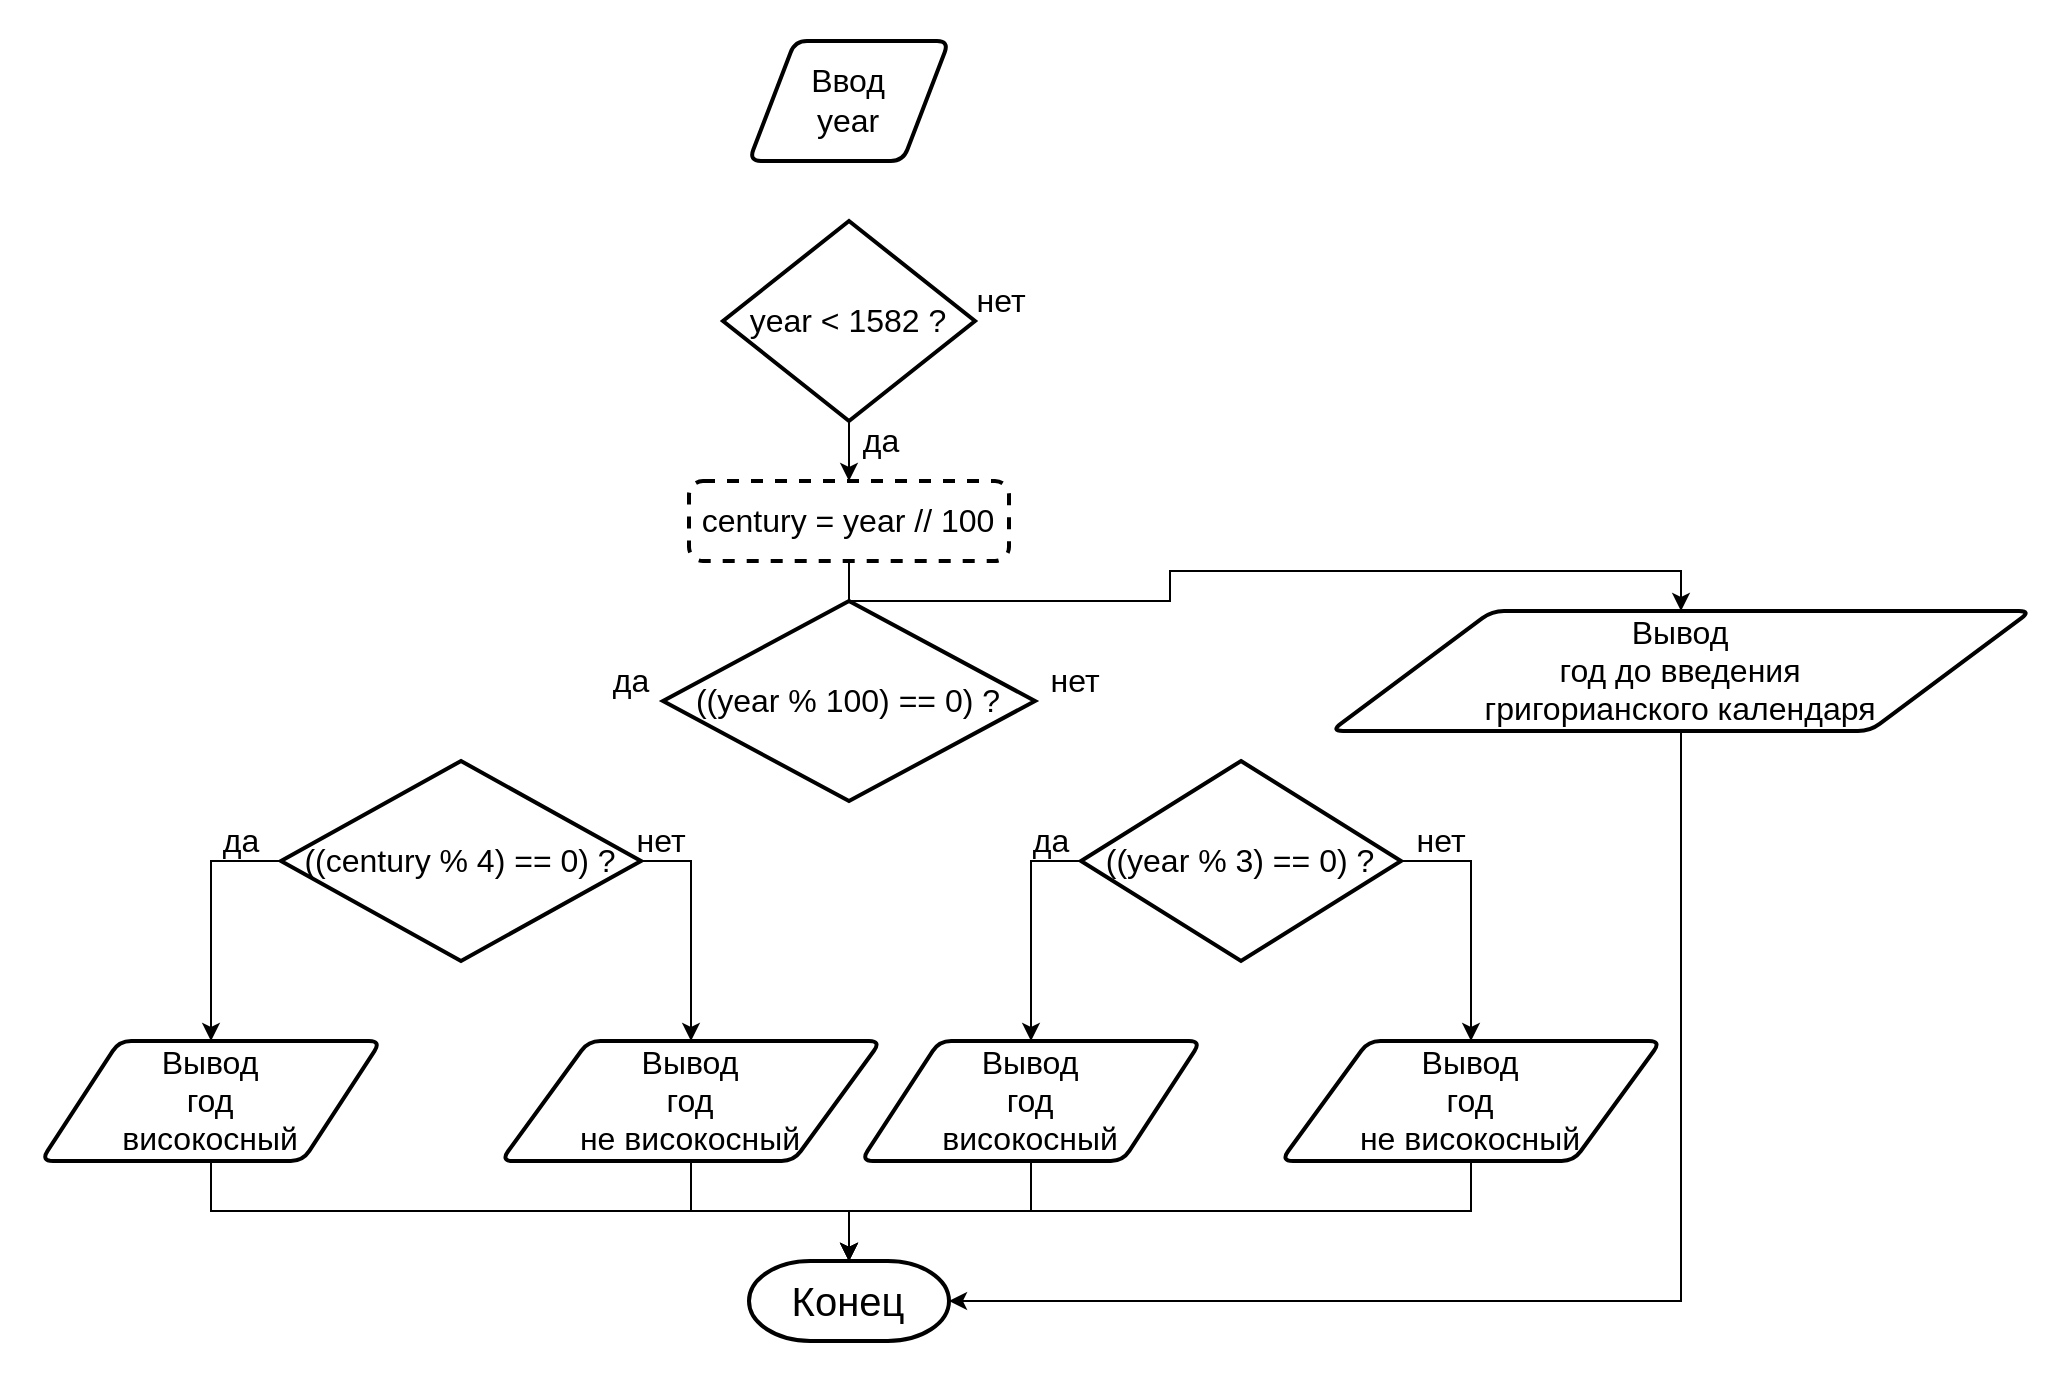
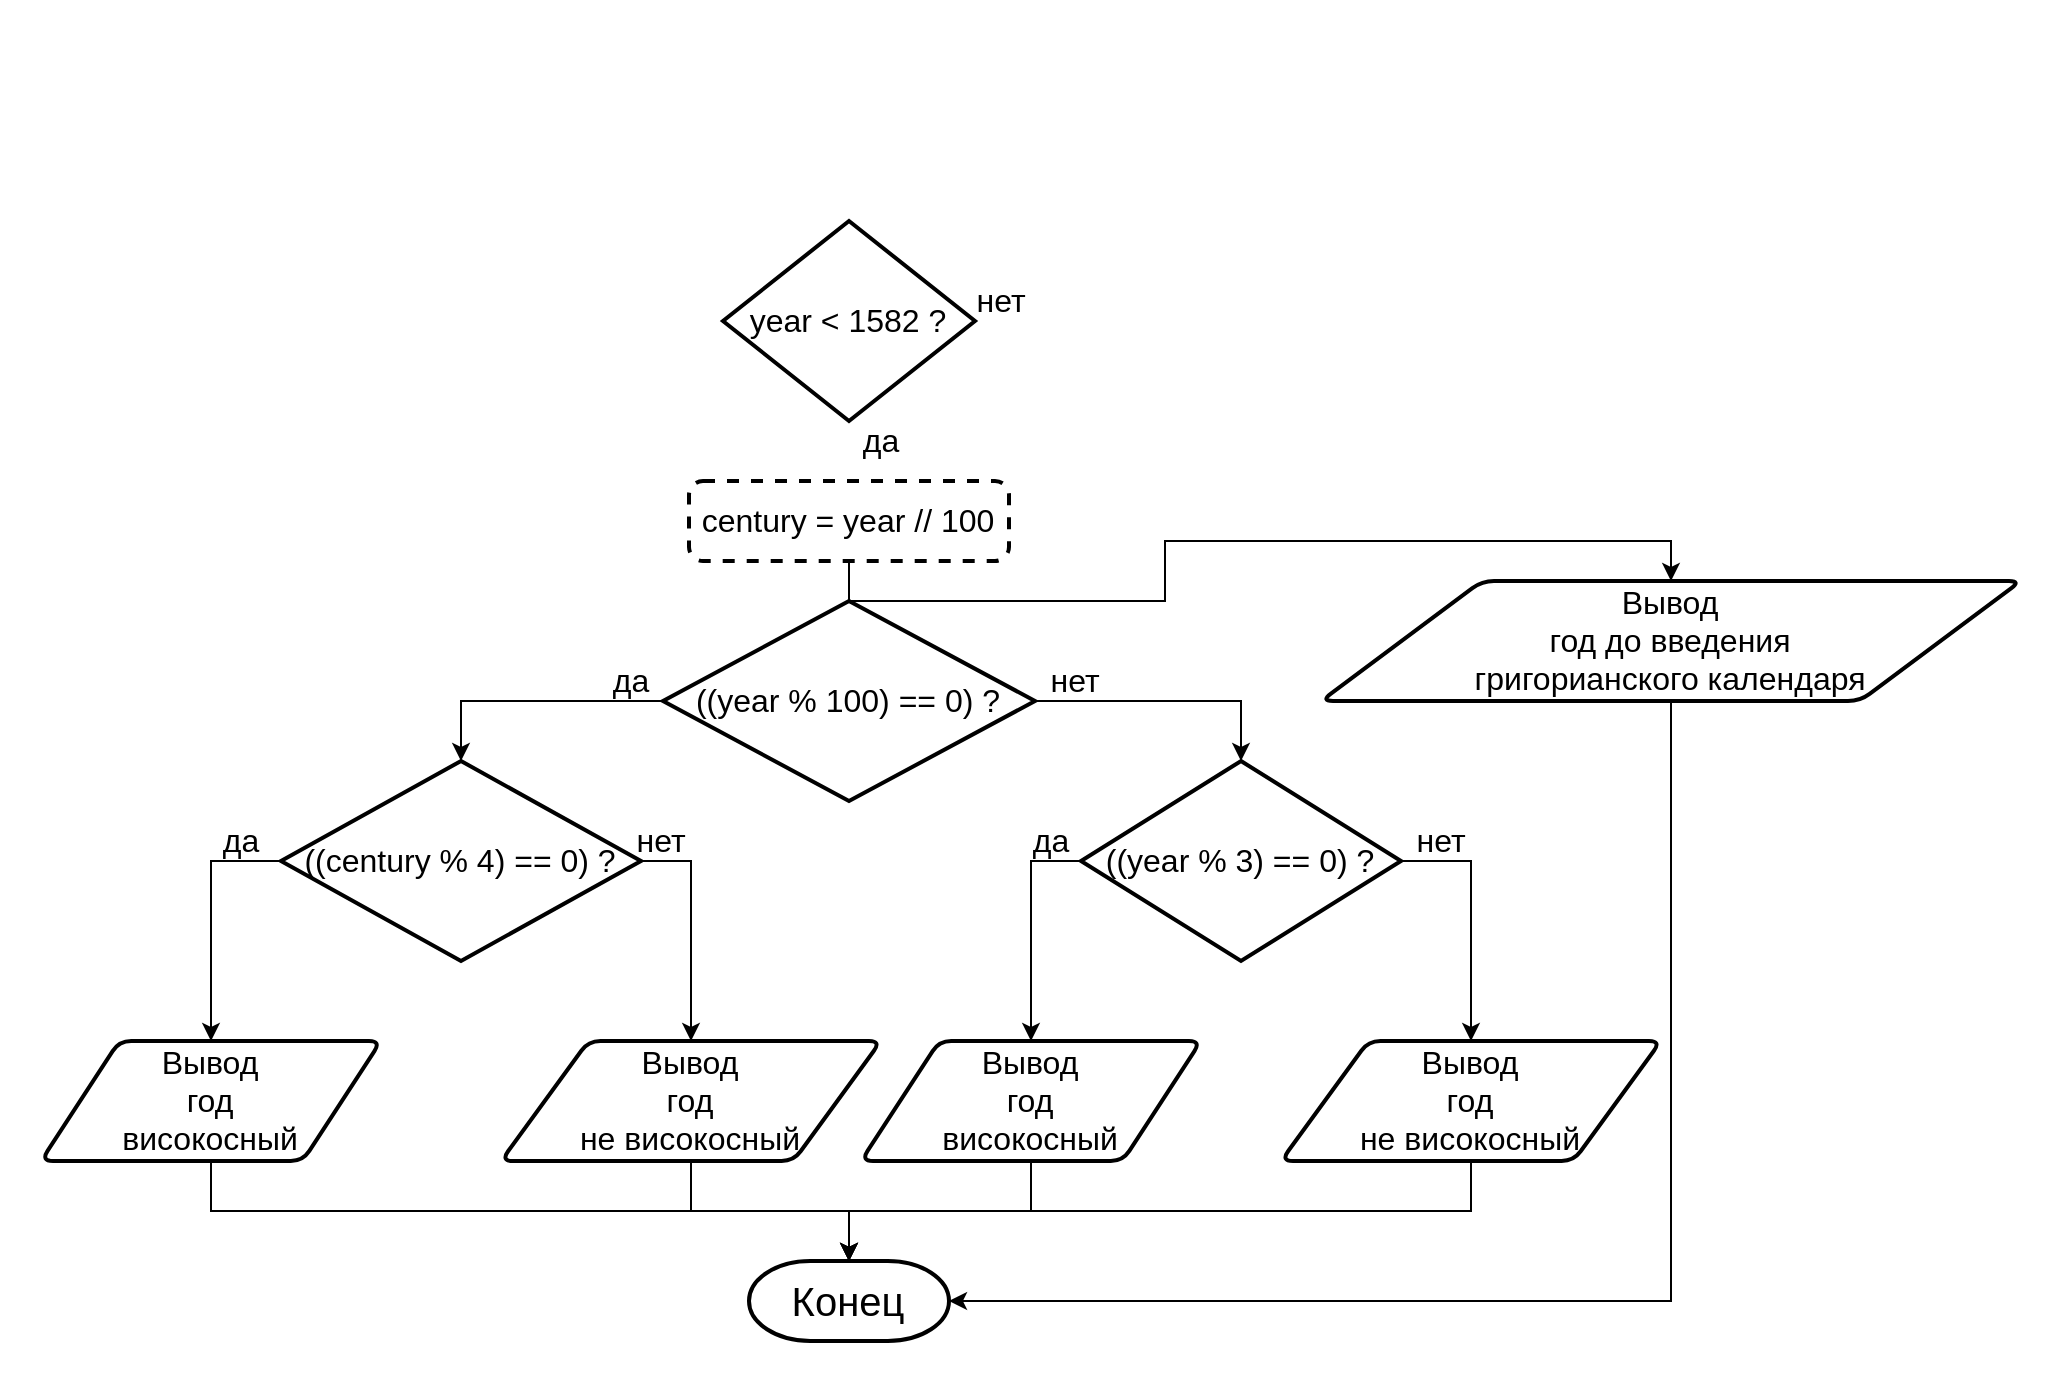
node "Ввод year": removed
edge "year < 1582 ?" -> "century = year // 100": removed
node "Вывод год до введения григорианского календаря": moved (1681, 671) -> (1671, 641)
edge "((year % 100) == 0) ?" -> "((century % 4) == 0) ?": added
edge "((year % 100) == 0) ?" -> "((year % 3) == 0) ?": added
